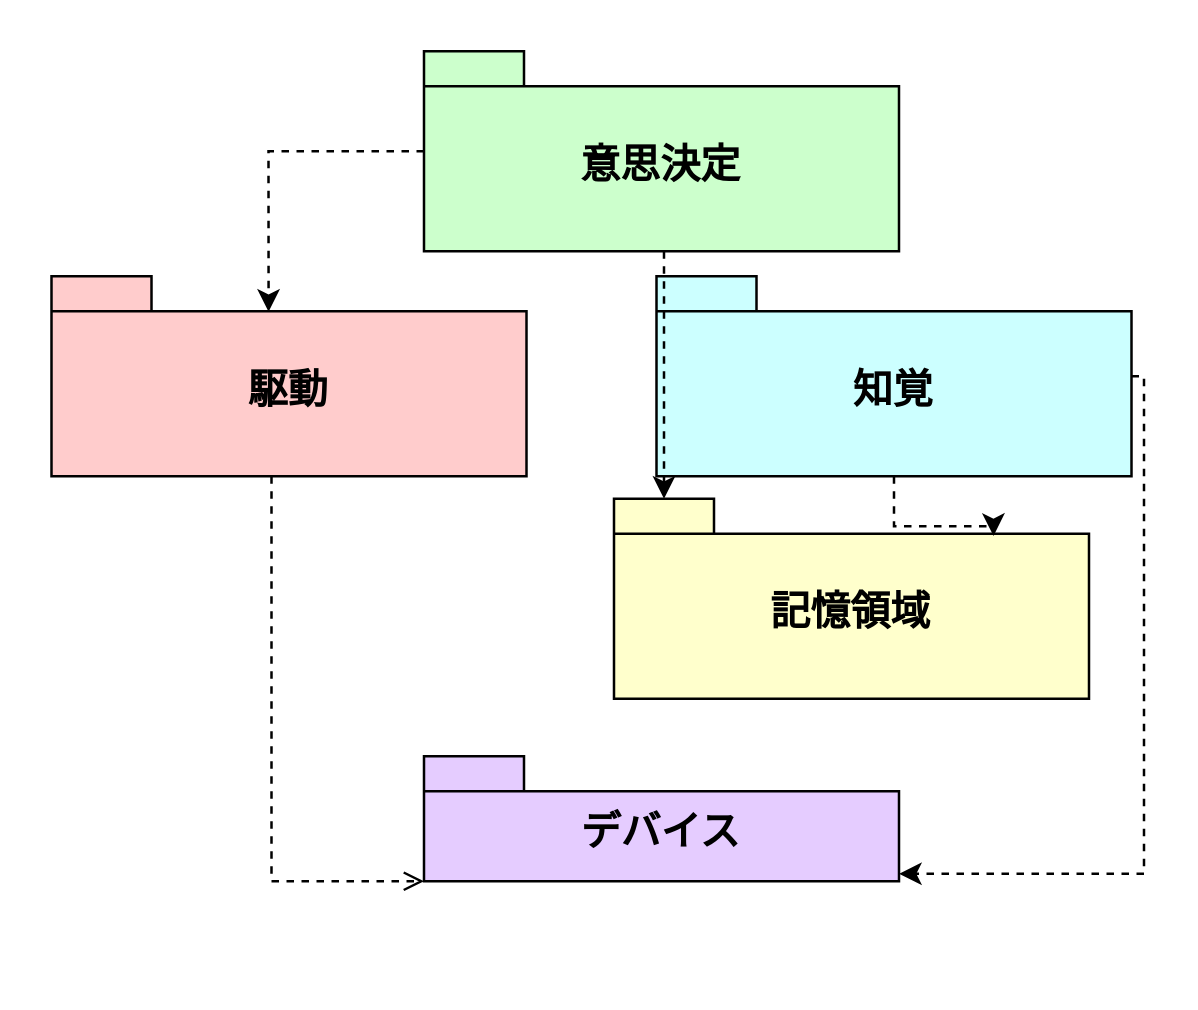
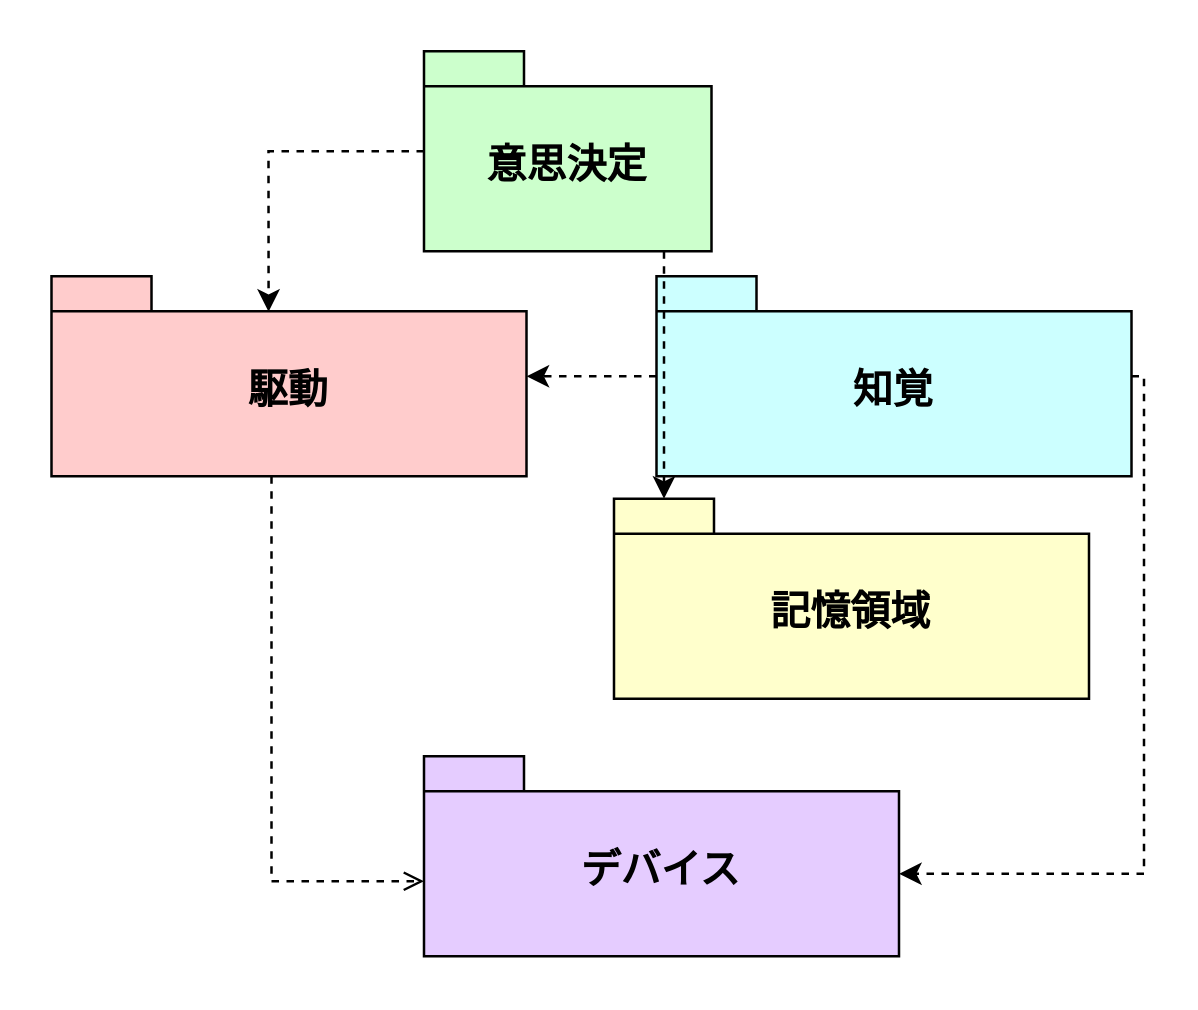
node "意思決定": size 475x200 -> 288x200
edge "知覚" -> "記憶領域": now "知覚" -> "駆動"
node "デバイス": size 475x125 -> 475x200
